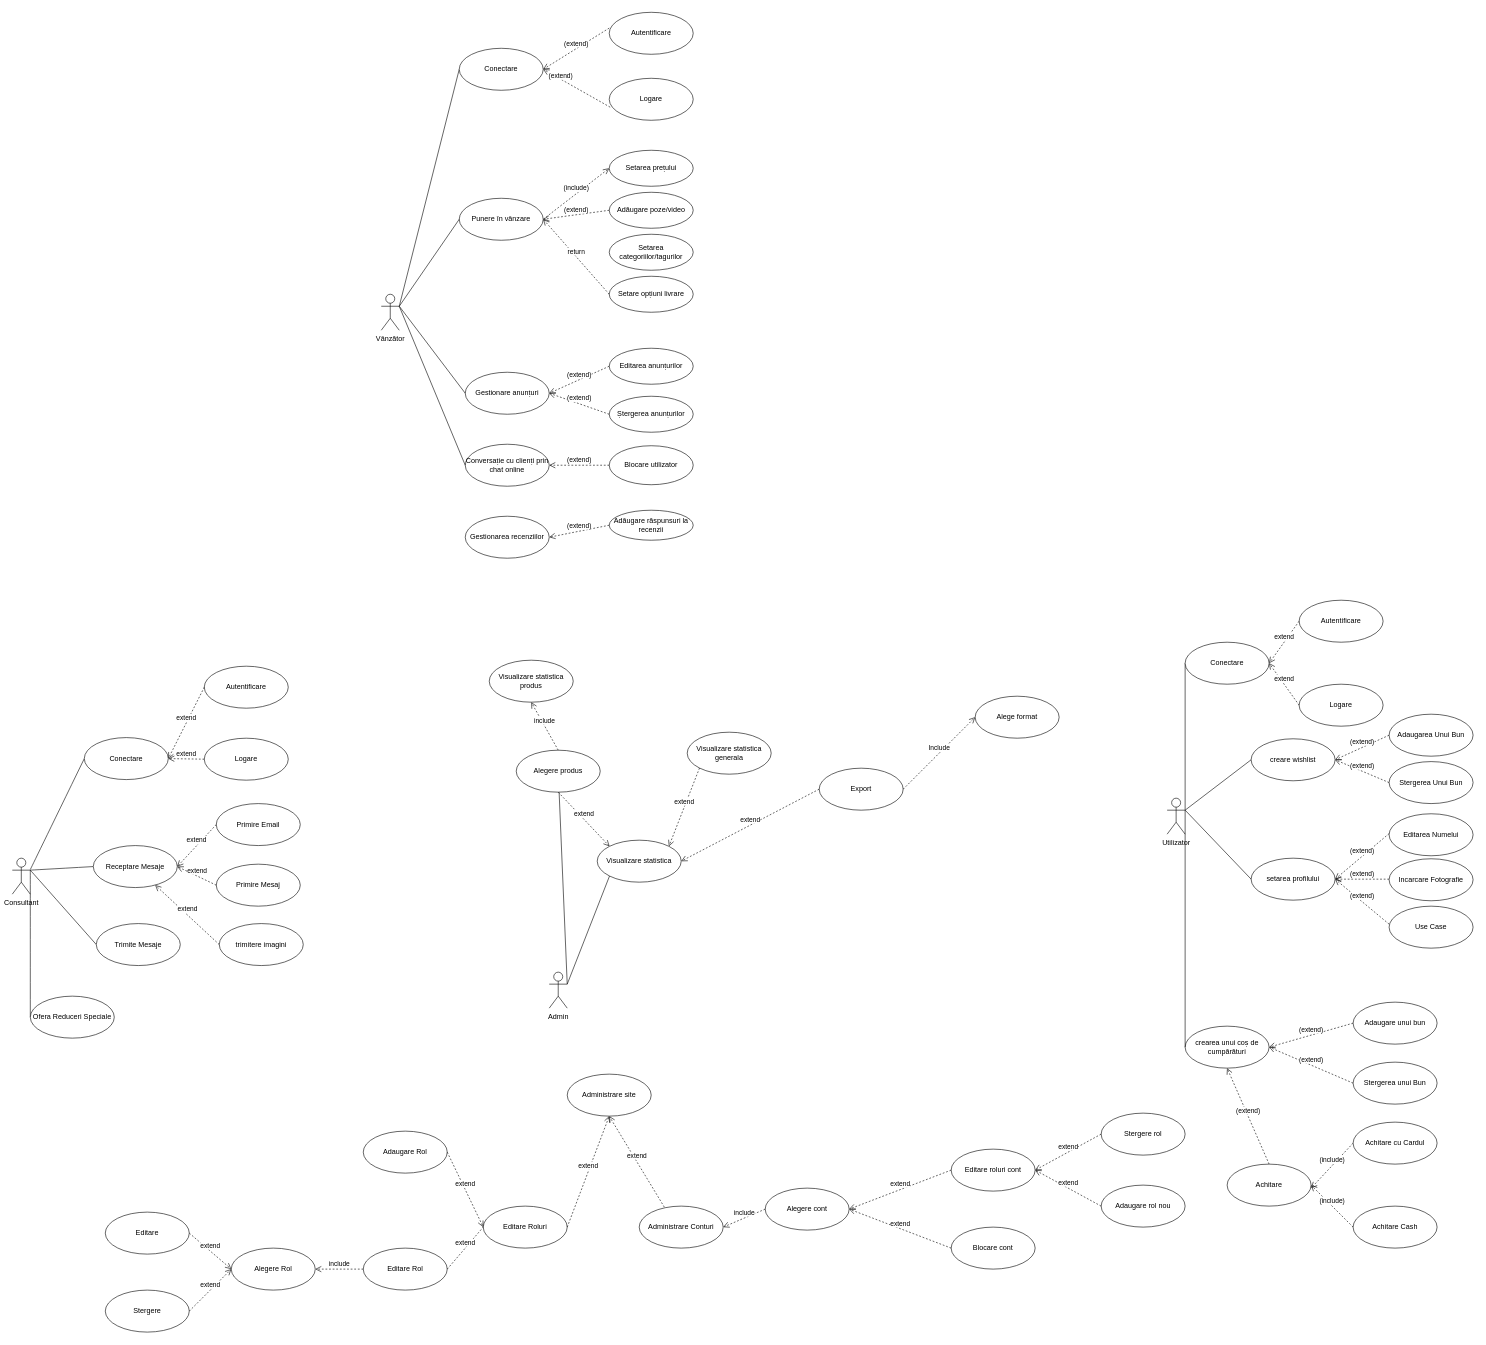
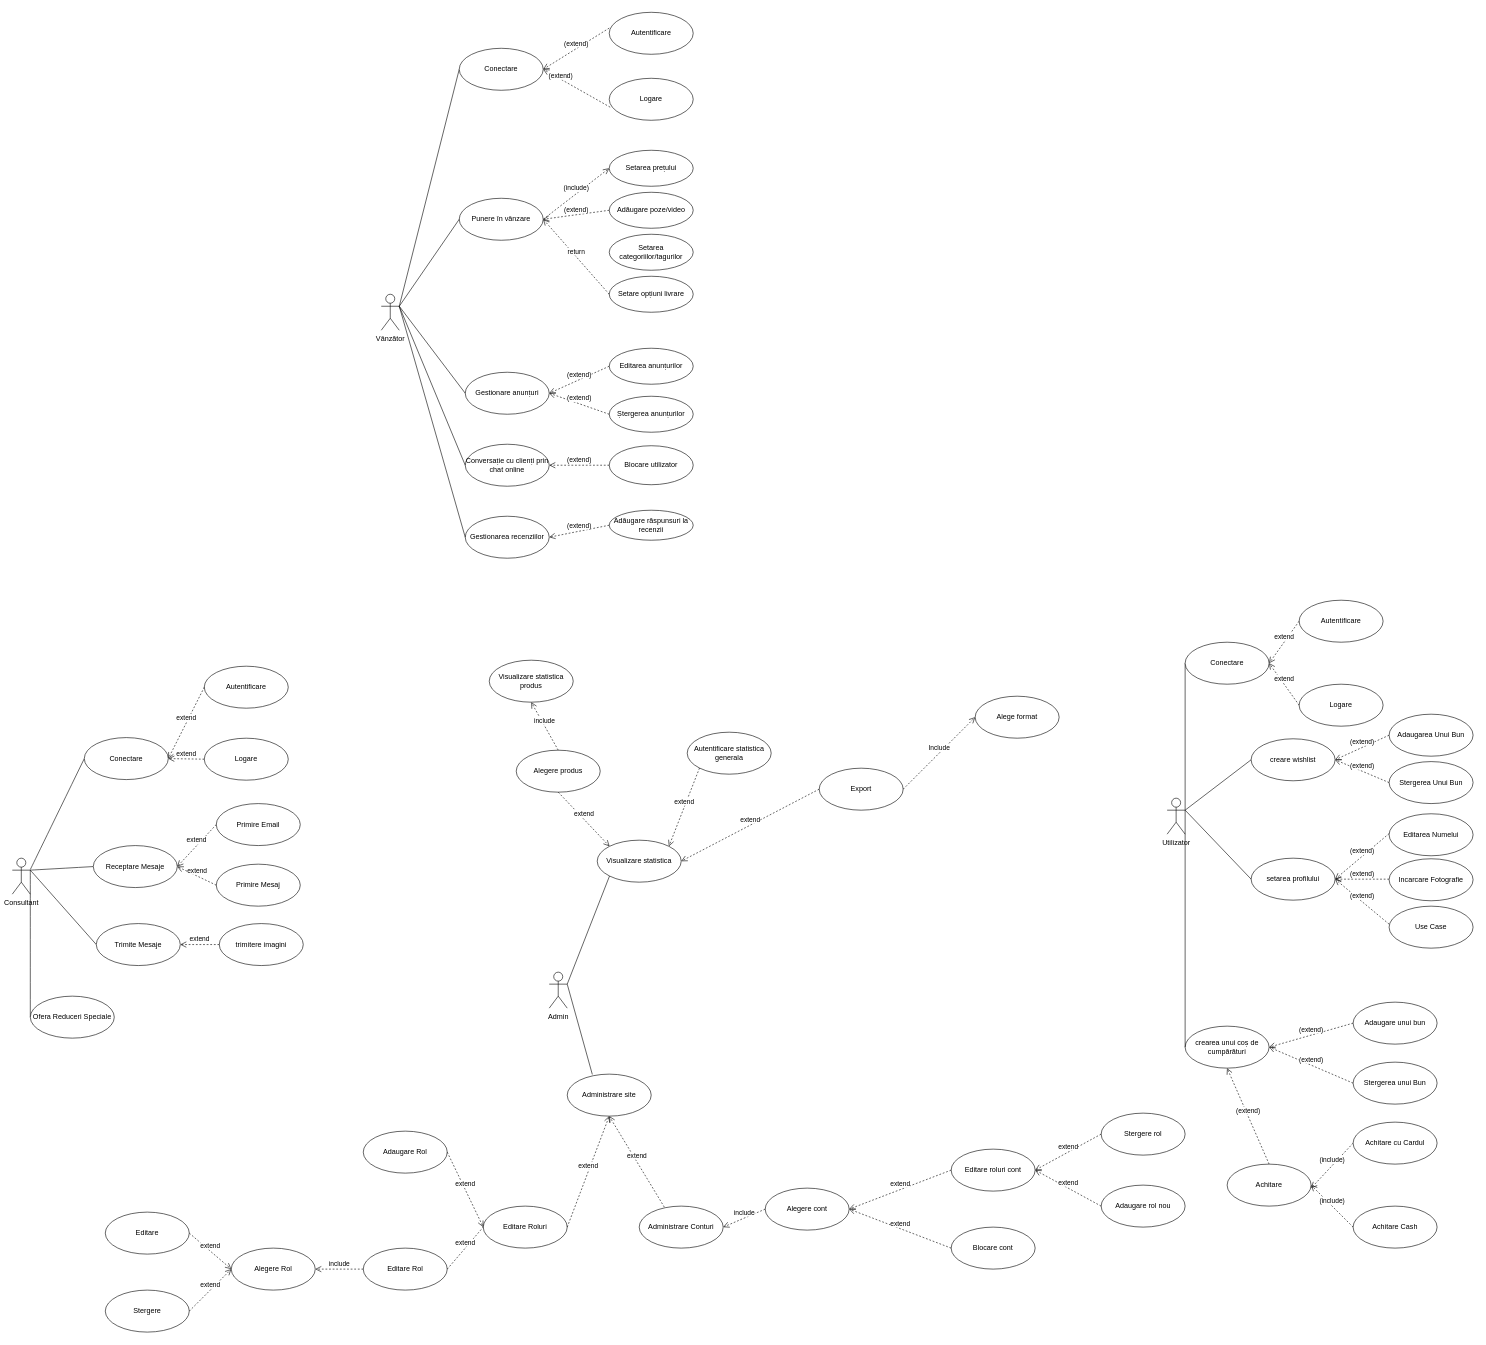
edge "Vânzător" -- "Gestionarea recenziilor": added
node "Visualizare statistica generala": label "Visualizare statistica generala" -> "Autentificare statistica generala"
edge "Alegere produs" -- "Admin": now "Administrare site" -- "Admin"
edge "trimitere imagini" -> "Receptare Mesaje": now "trimitere imagini" -> "Trimite Mesaje"
